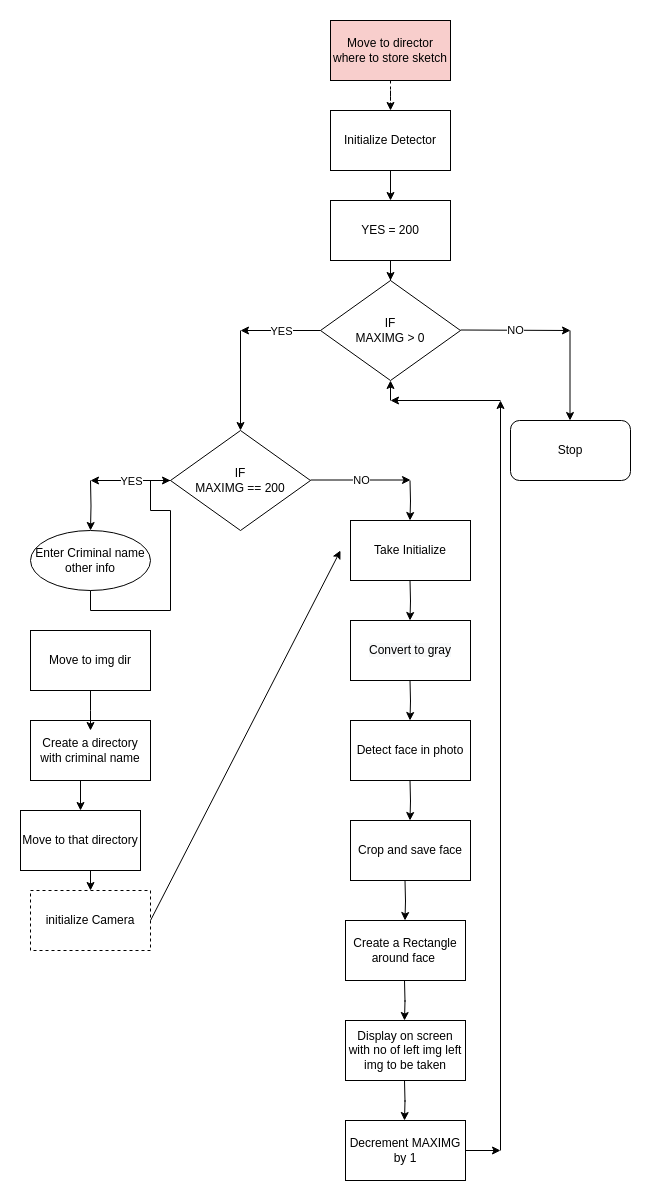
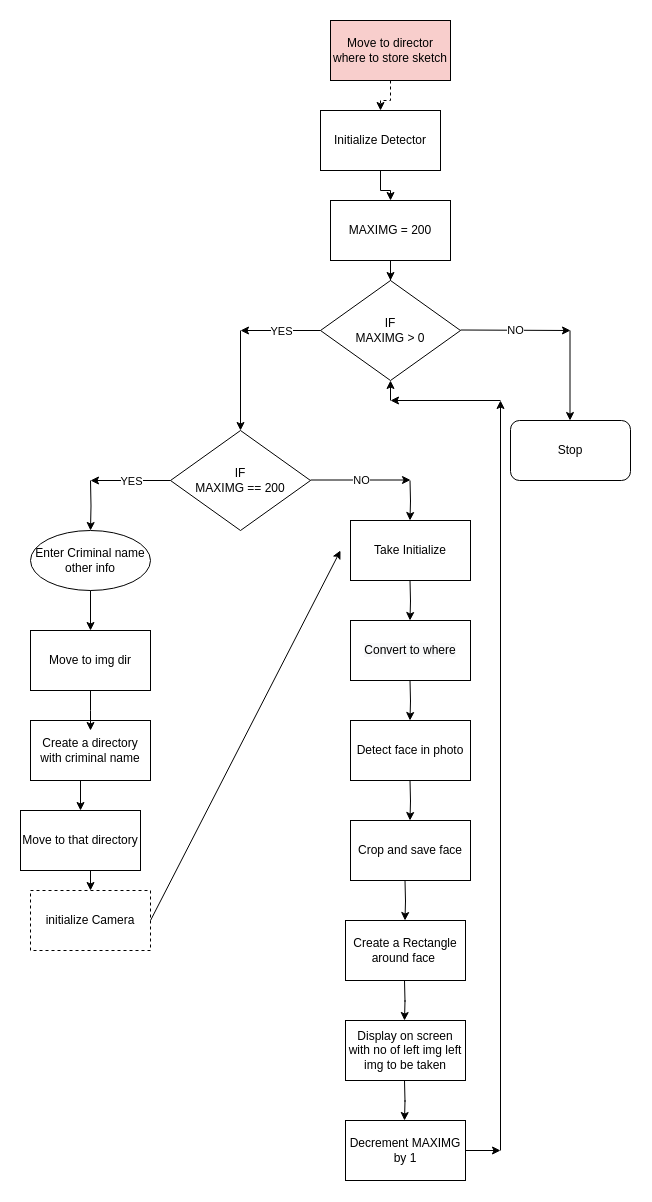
node "Initialize Detector": moved (391, 141) -> (381, 141)
node "YES = 200": label "YES = 200" -> "MAXIMG = 200"
edge "Enter Criminal name other info" -> "IF MAXIMG == 200": now "Enter Criminal name other info" -> "Move to img dir"
node "Convert to gray": label "Convert to gray" -> "Convert to where"
